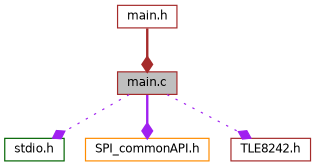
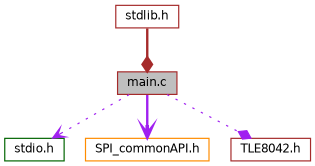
node "main.h": label "main.h" -> "stdlib.h"
edge "main.c" -> "SPI_commonAPI.h": arrowhead diamond -> vee
edge "main.c" -> "stdio.h": arrowhead diamond -> vee
node "TLE8242.h": label "TLE8242.h" -> "TLE8042.h"
